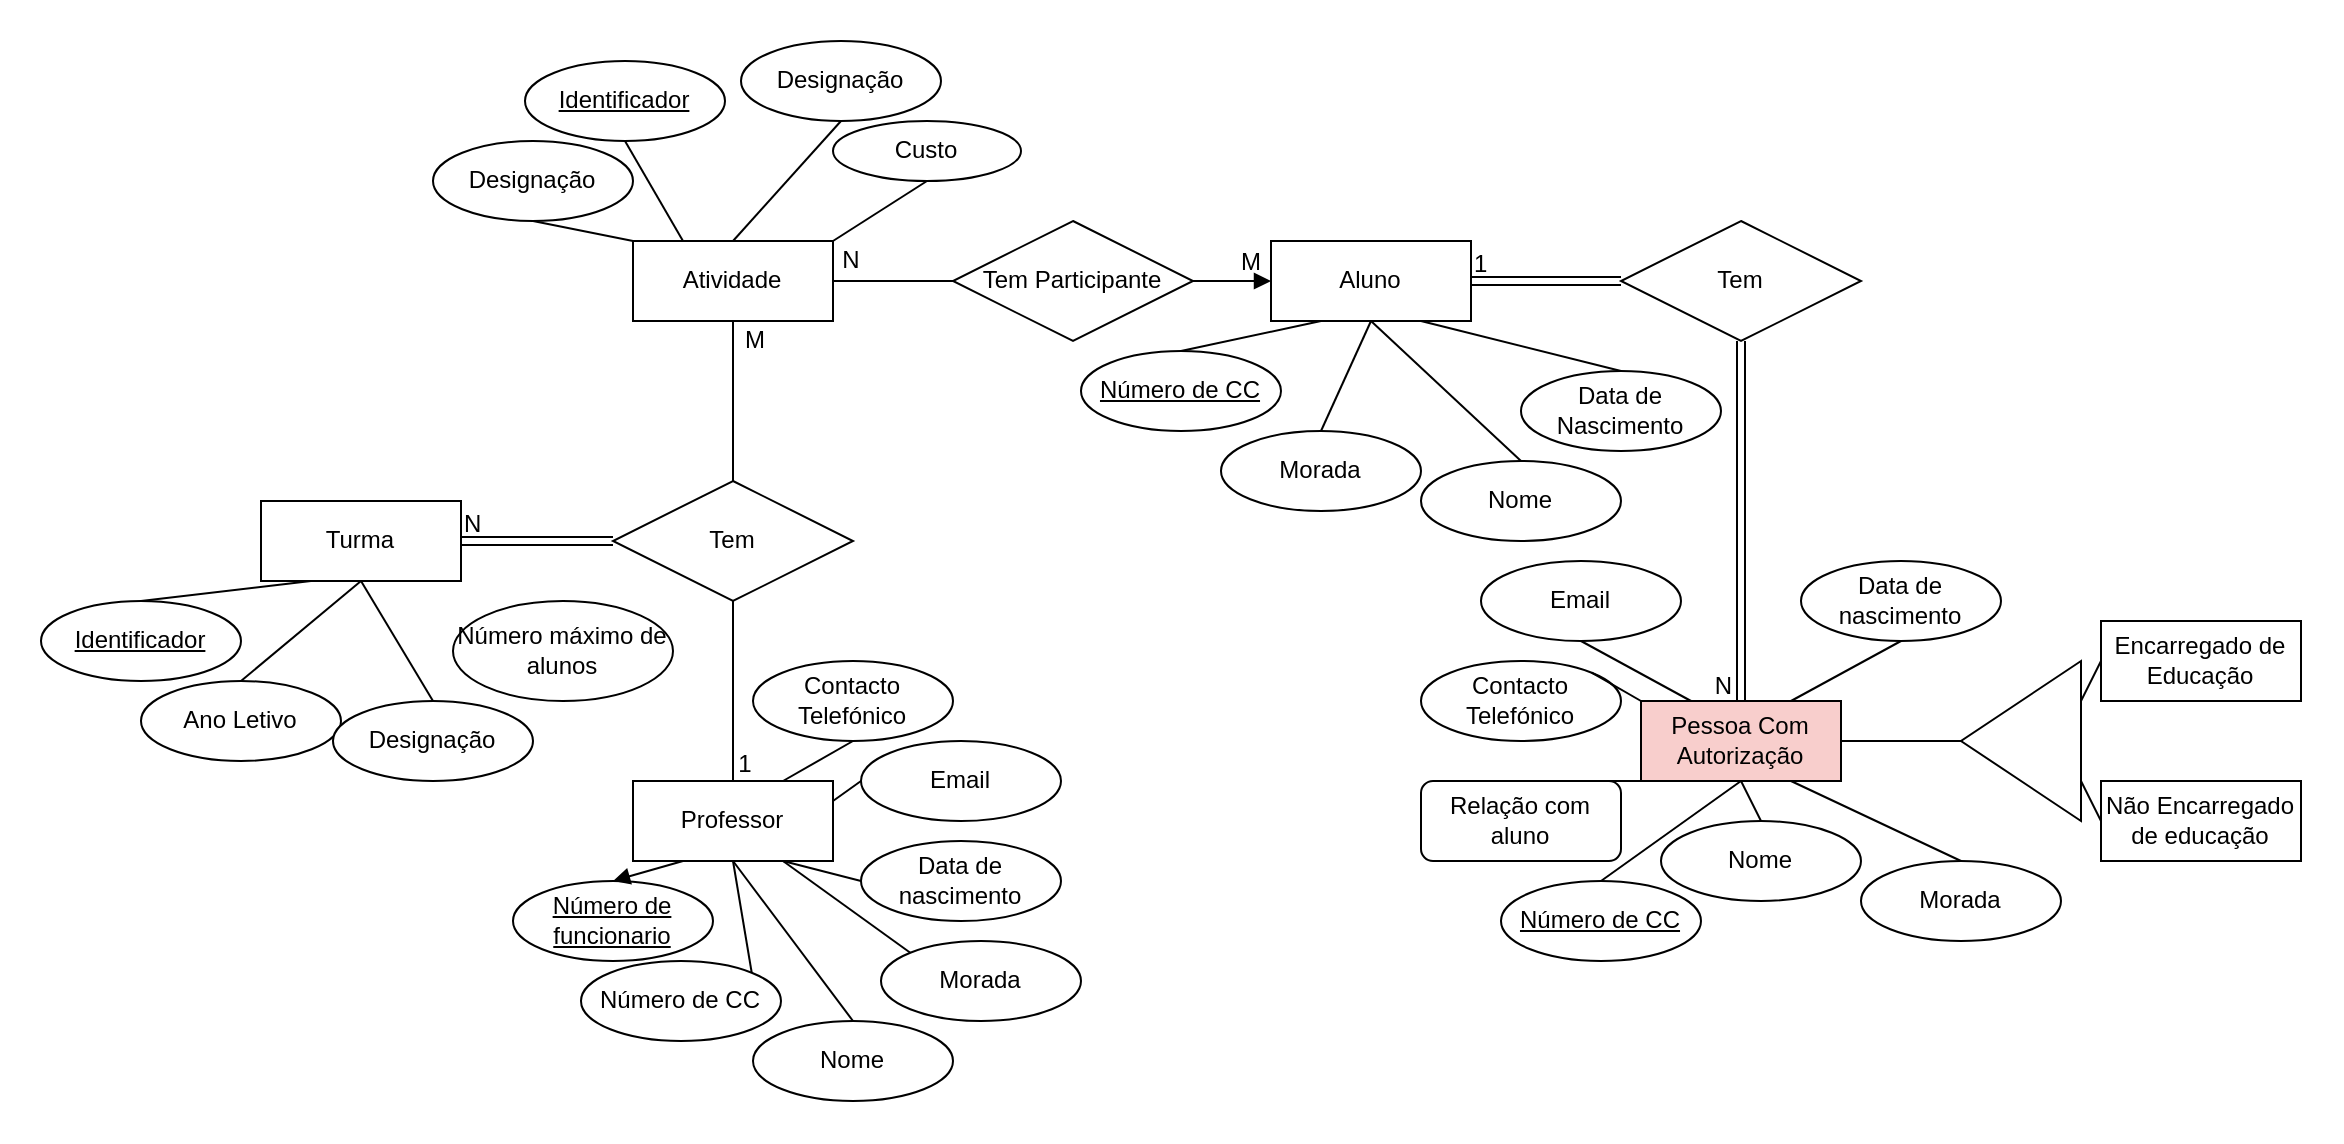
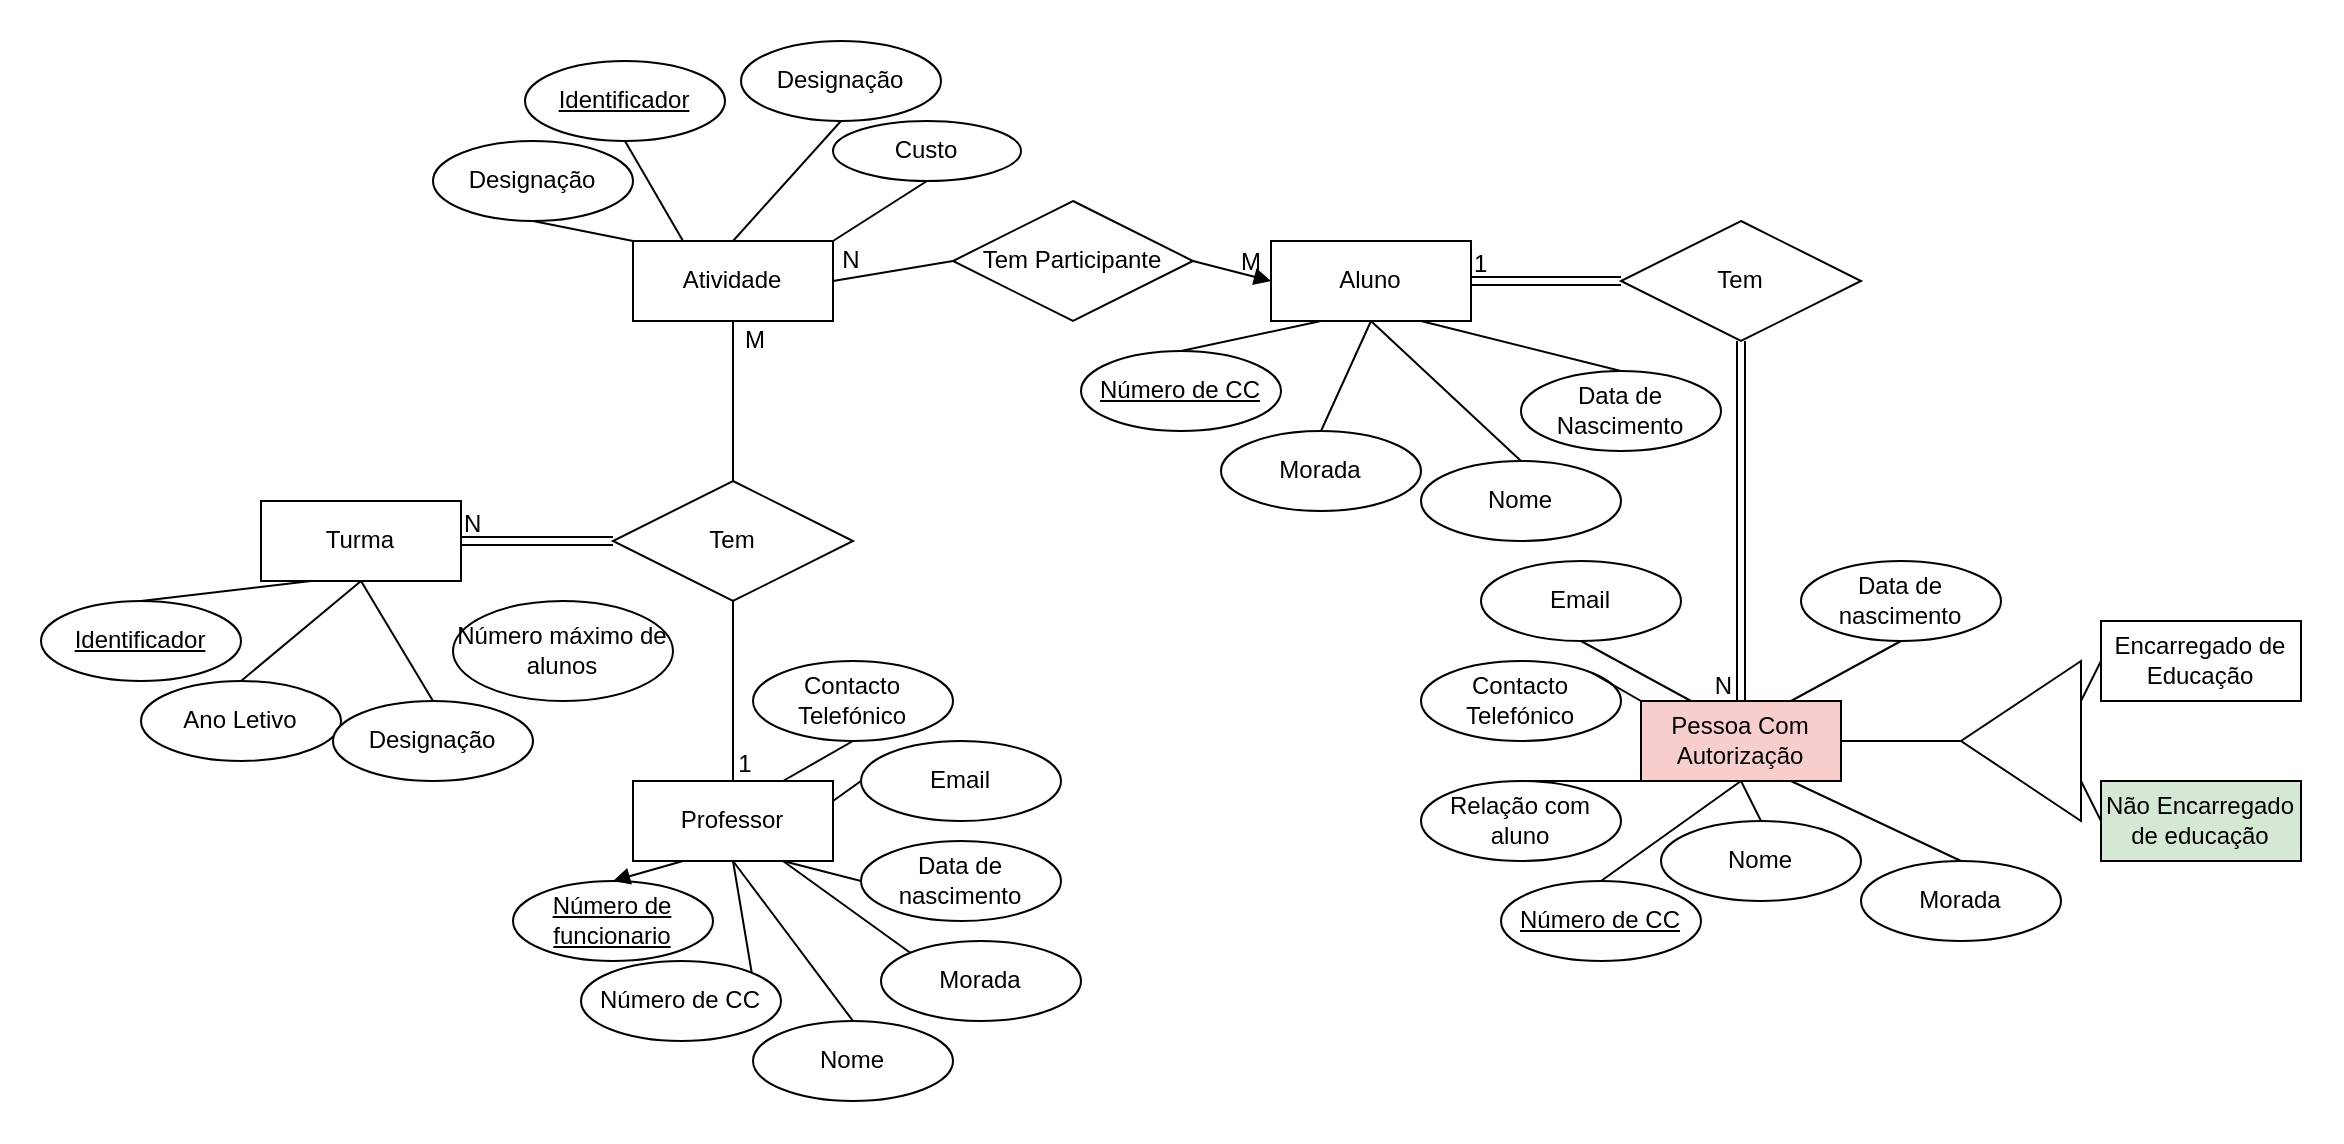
node "Tem Participante": moved (1073, 281) -> (1073, 261)
node "Relação com aluno": shape rounded rectangle -> ellipse
node "Não Encarregado de educação": fillcolor #ffffff -> #d5e8d4
